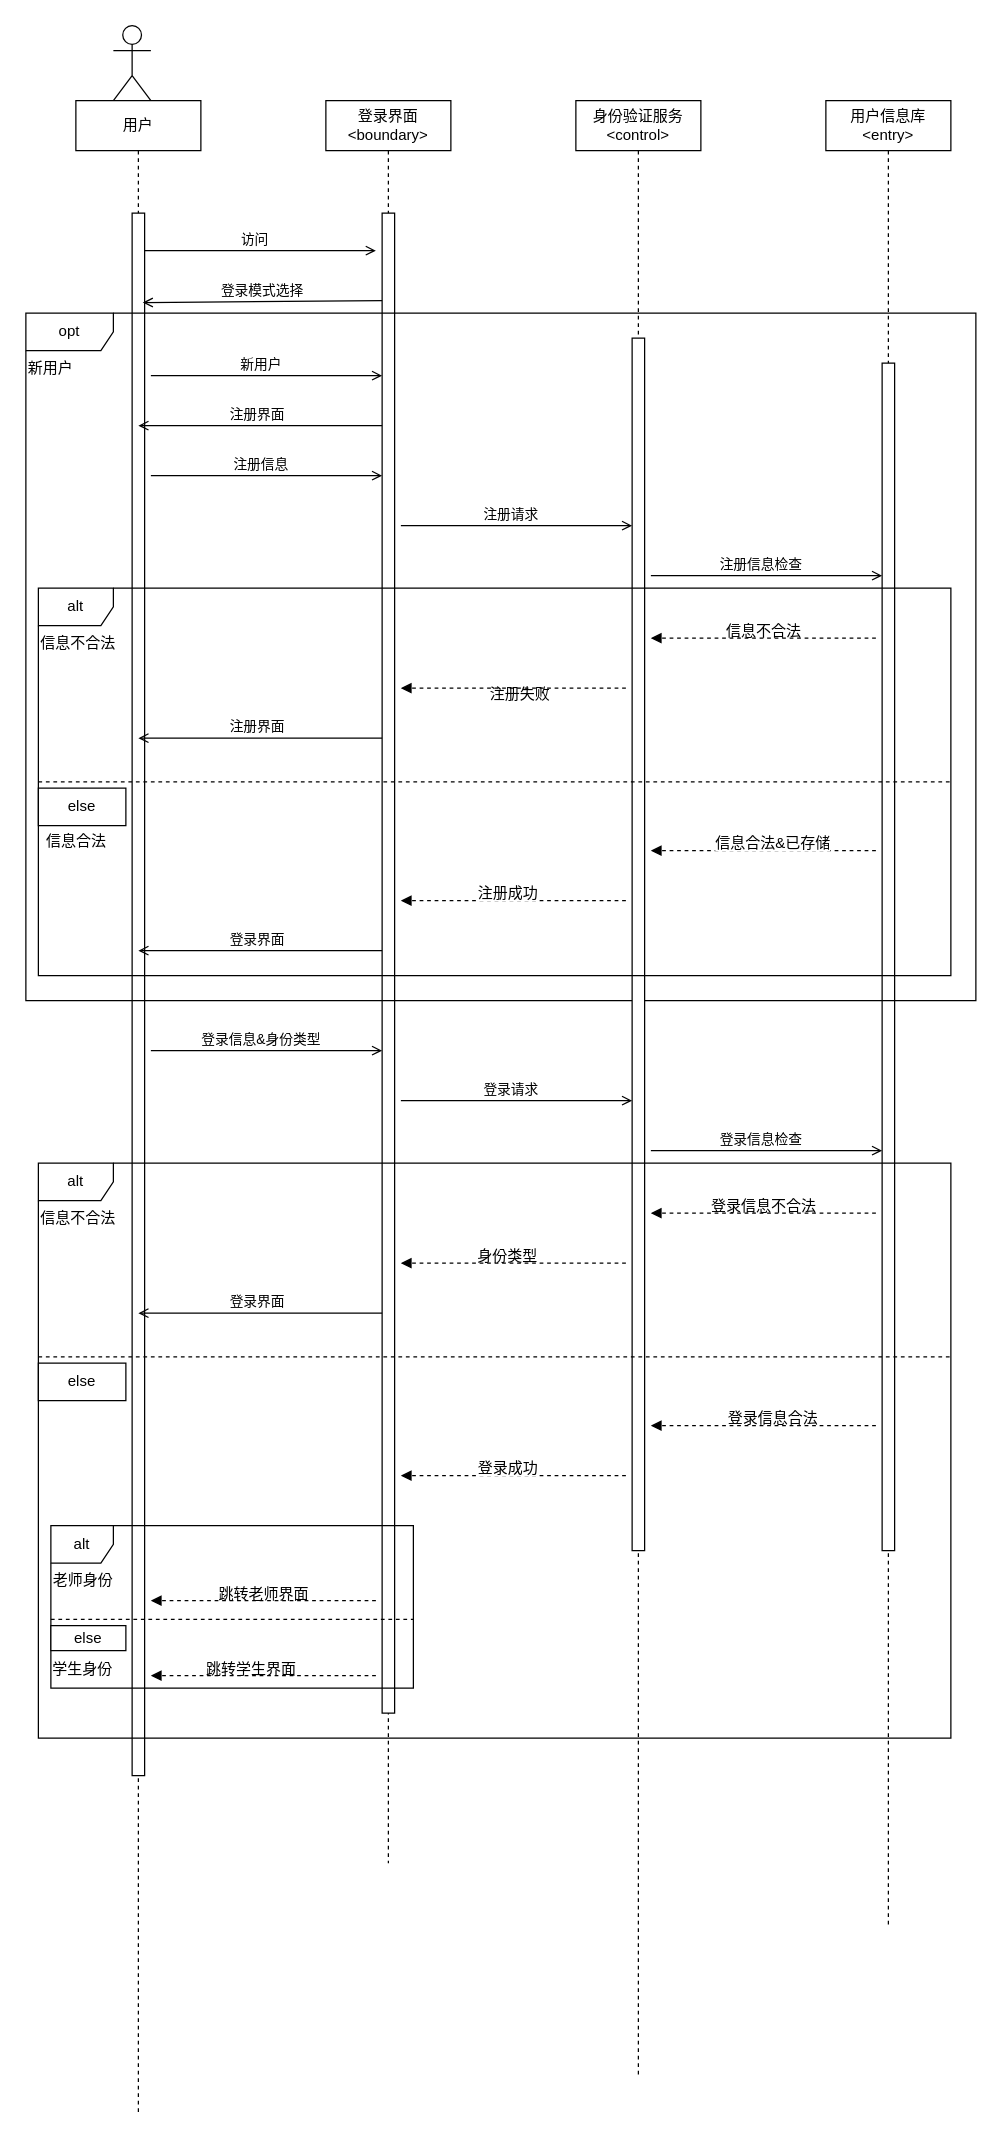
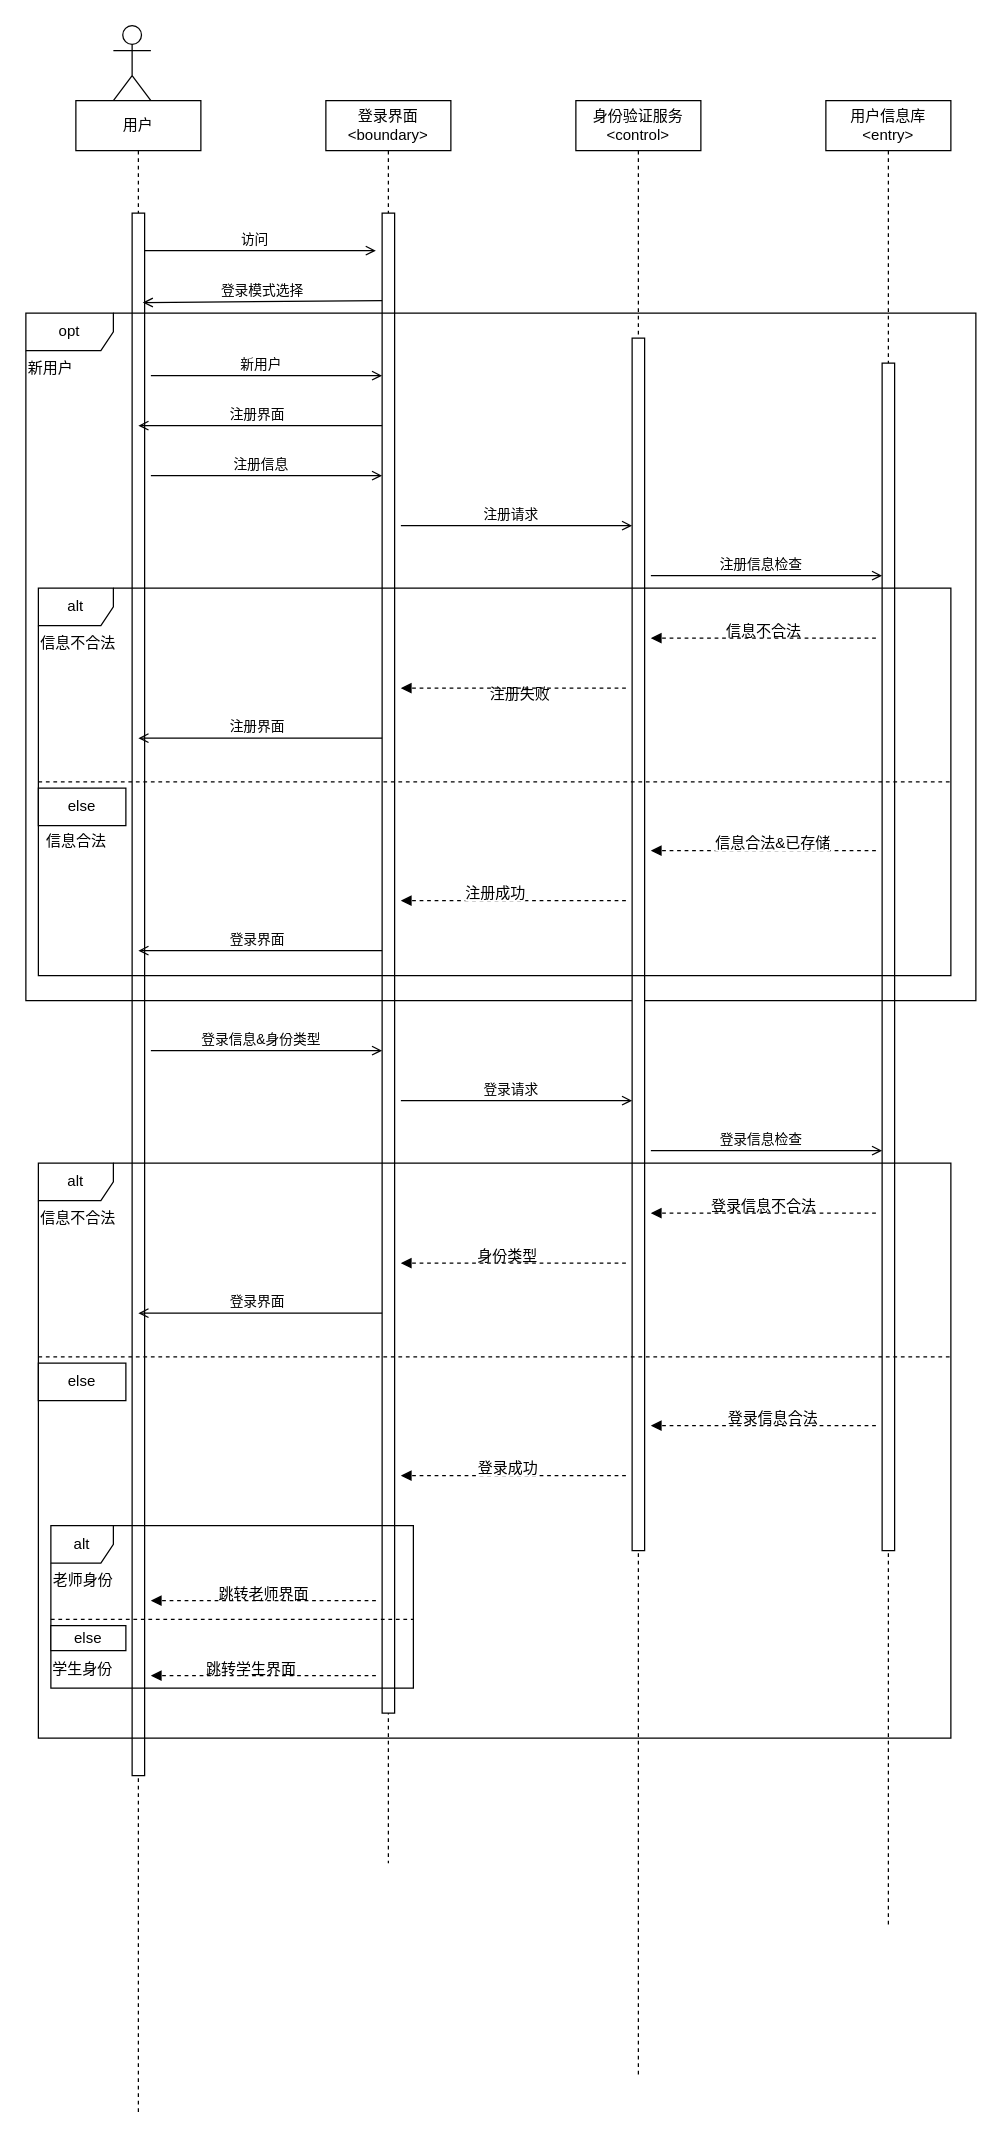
node "注册成功": moved (526, 901) -> (513, 901)
